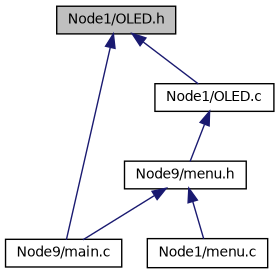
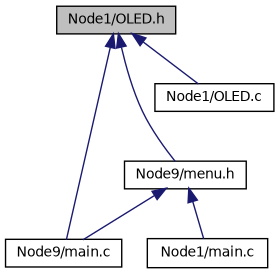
edge "Node9/menu.h" -> "Node1/OLED.c": now "Node9/menu.h" -> "Node1/OLED.h"
node "Node1/menu.c": label "Node1/menu.c" -> "Node1/main.c"
